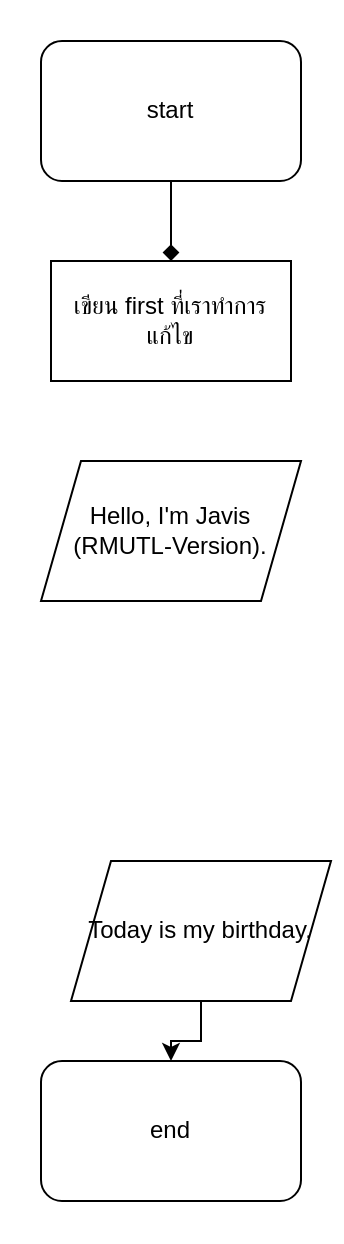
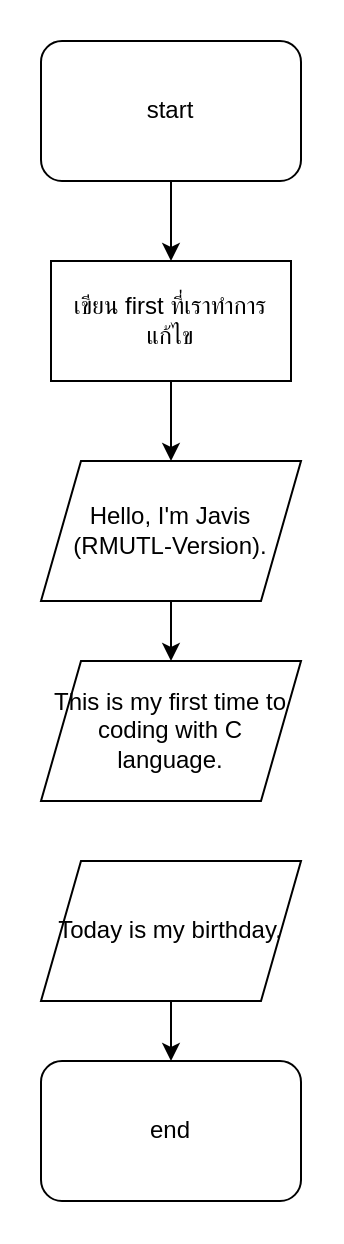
edge "start" -> "เขียน first ที่เราทำการแก้ไข": arrowhead diamond -> classic
edge "เขียน first ที่เราทำการแก้ไข" -> "Hello, I'm Javis (RMUTL-Version).": added
edge "Hello, I'm Javis (RMUTL-Version)." -> "This is my first time to coding with C language.": added
node "This is my first time to coding with C language.": added
node "Today is my birthday.": moved (201, 931) -> (171, 931)
